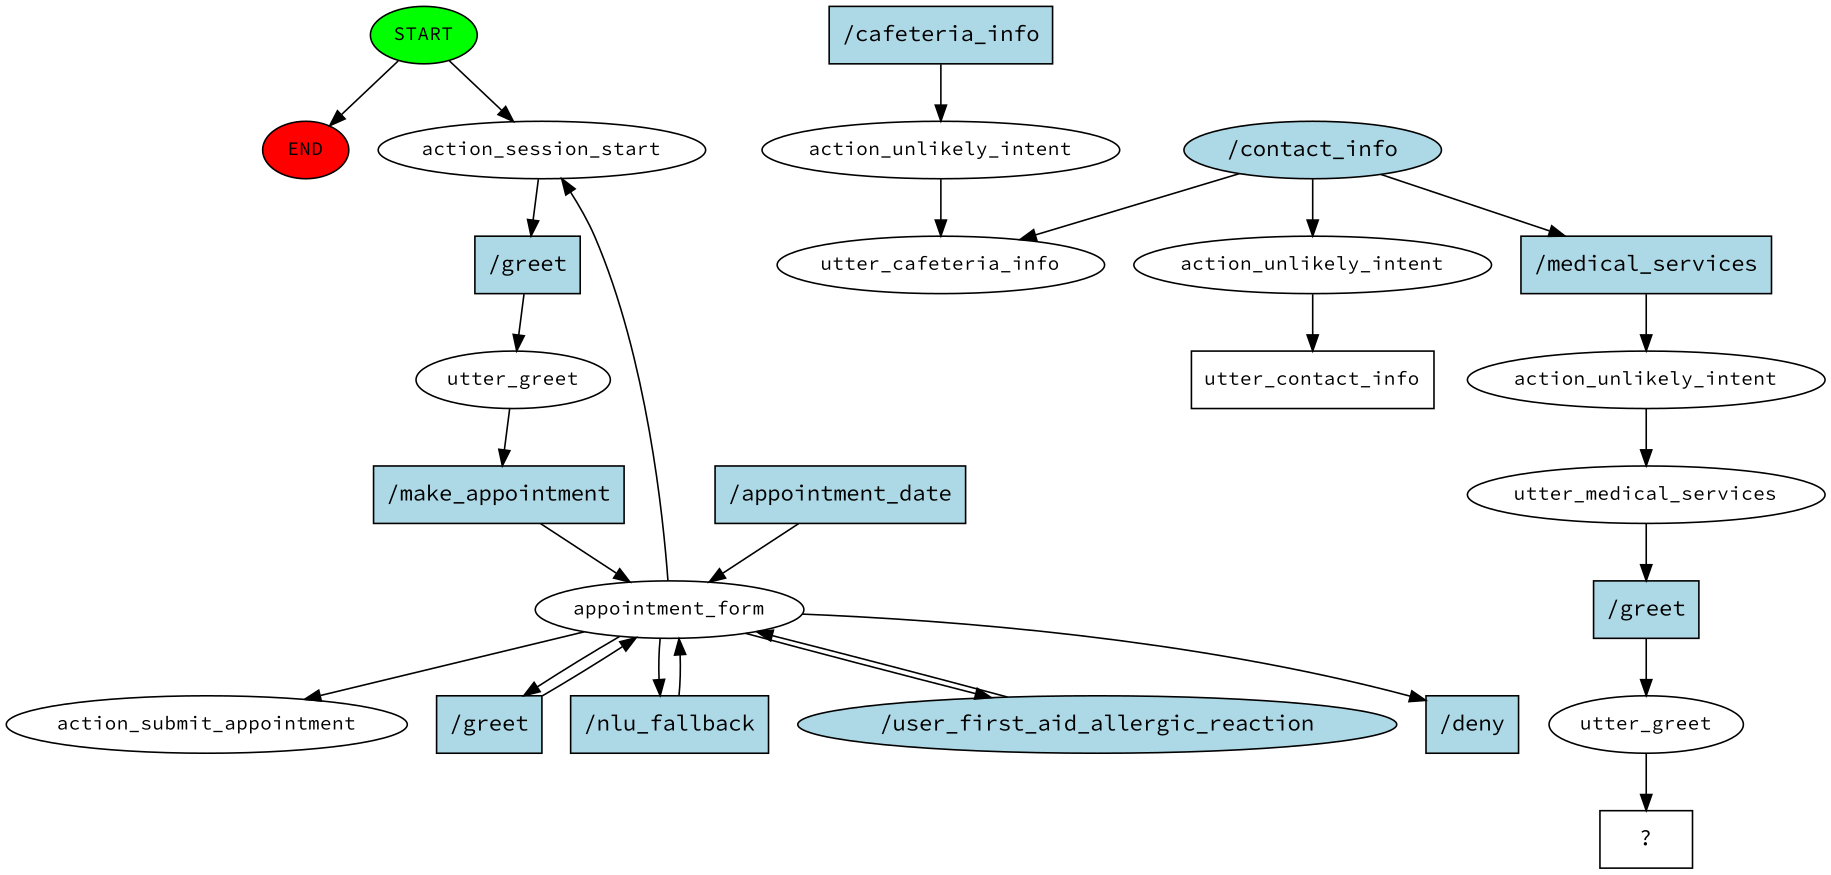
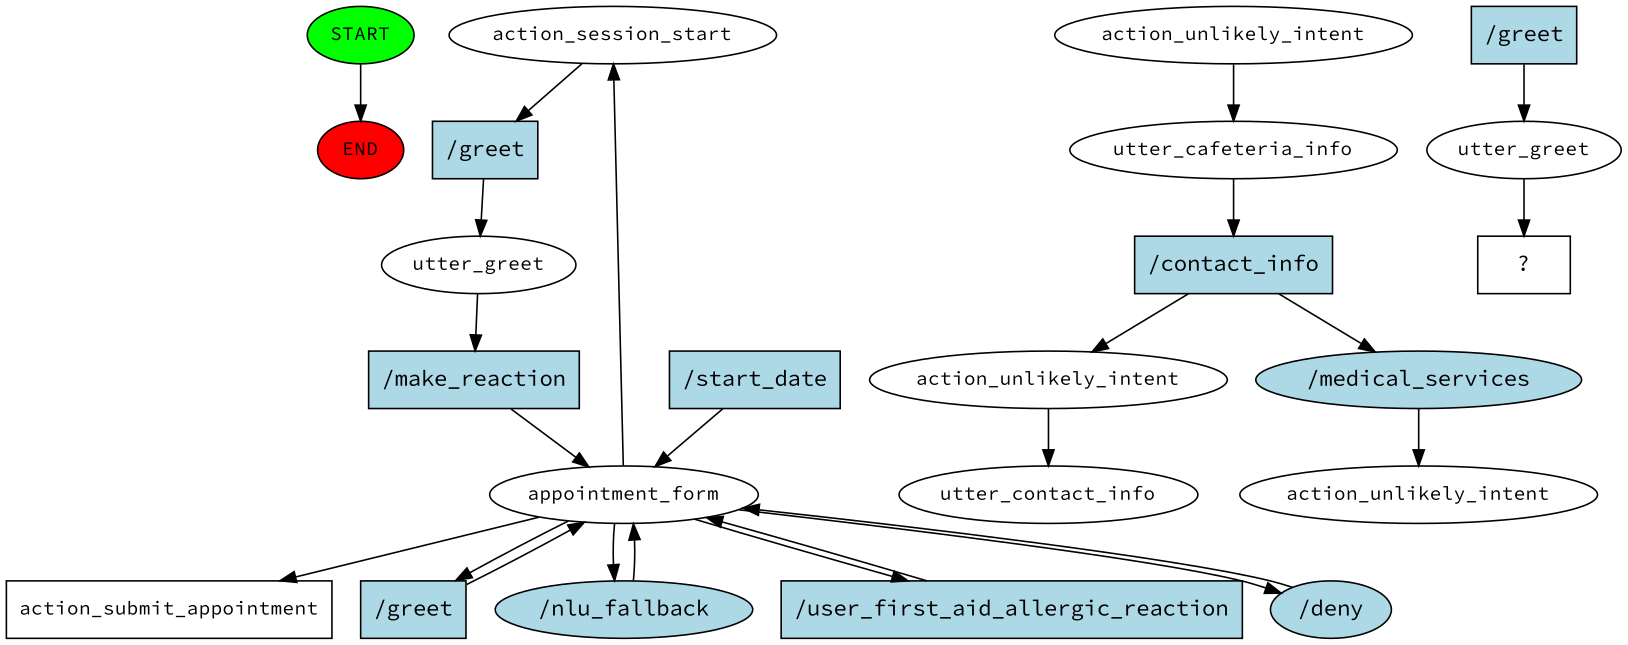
node "/cafeteria_info": removed
edge "START" -> "action_session_start": removed
node "/contact_info": shape ellipse -> box
edge "/contact_info" -> "utter_cafeteria_info": reversed
node "/medical_services": shape box -> ellipse
node "utter_contact_info": shape box -> ellipse
node "/make_appointment": label "/make_appointment" -> "/make_reaction"
node "/appointment_date": label "/appointment_date" -> "/start_date"
node "utter_medical_services": removed
edge "/deny" -> "appointment_form": added
node "action_submit_appointment": shape ellipse -> box
node "/nlu_fallback": shape box -> ellipse
node "/user_first_aid_allergic_reaction": shape ellipse -> box
node "/deny": shape box -> ellipse
